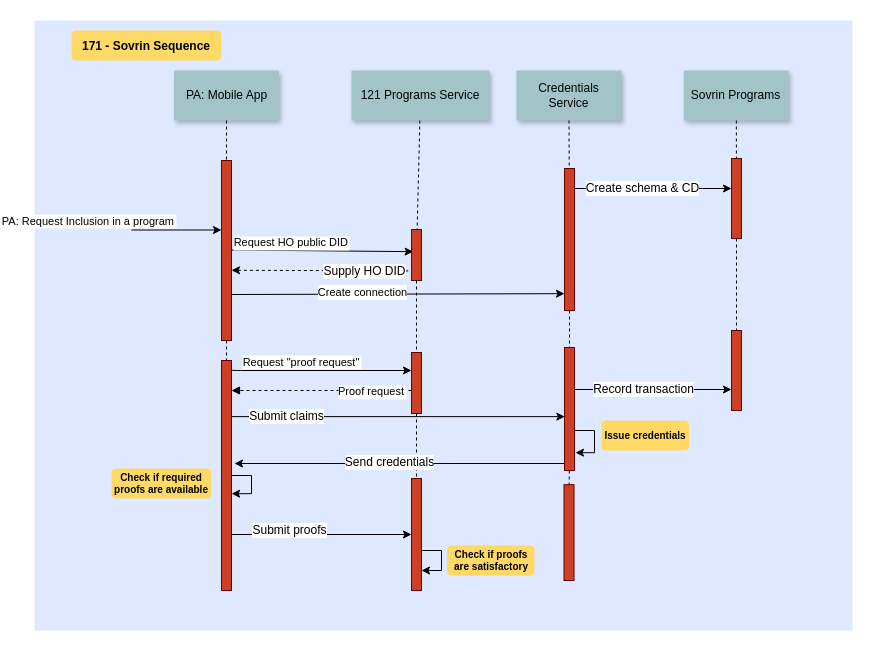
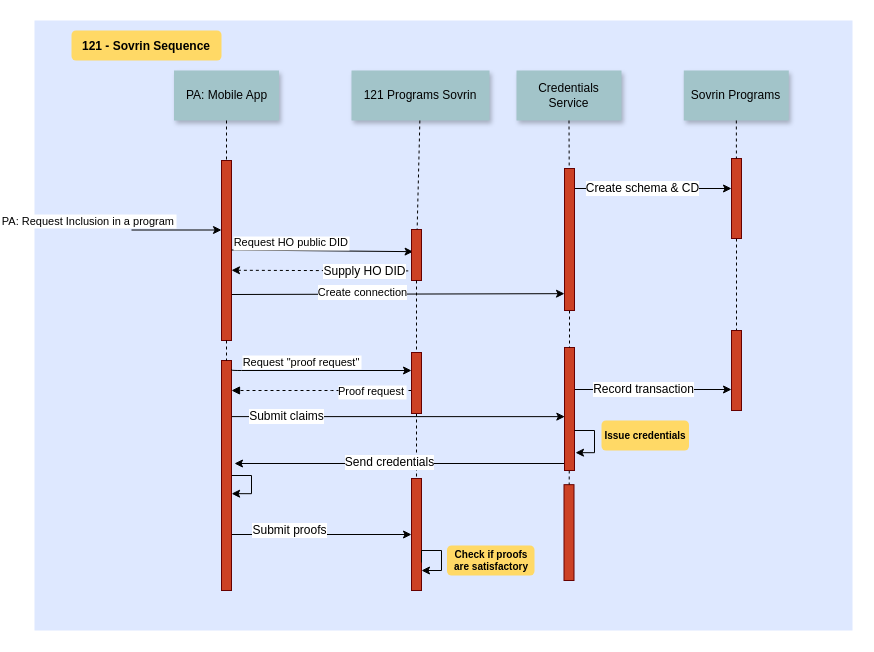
node "171 - Sovrin Sequence": label "171 - Sovrin Sequence" -> "121 - Sovrin Sequence"
node "121 Programs Service": label "121 Programs Service" -> "121 Programs Sovrin"
node "Check if required proofs are available": removed
